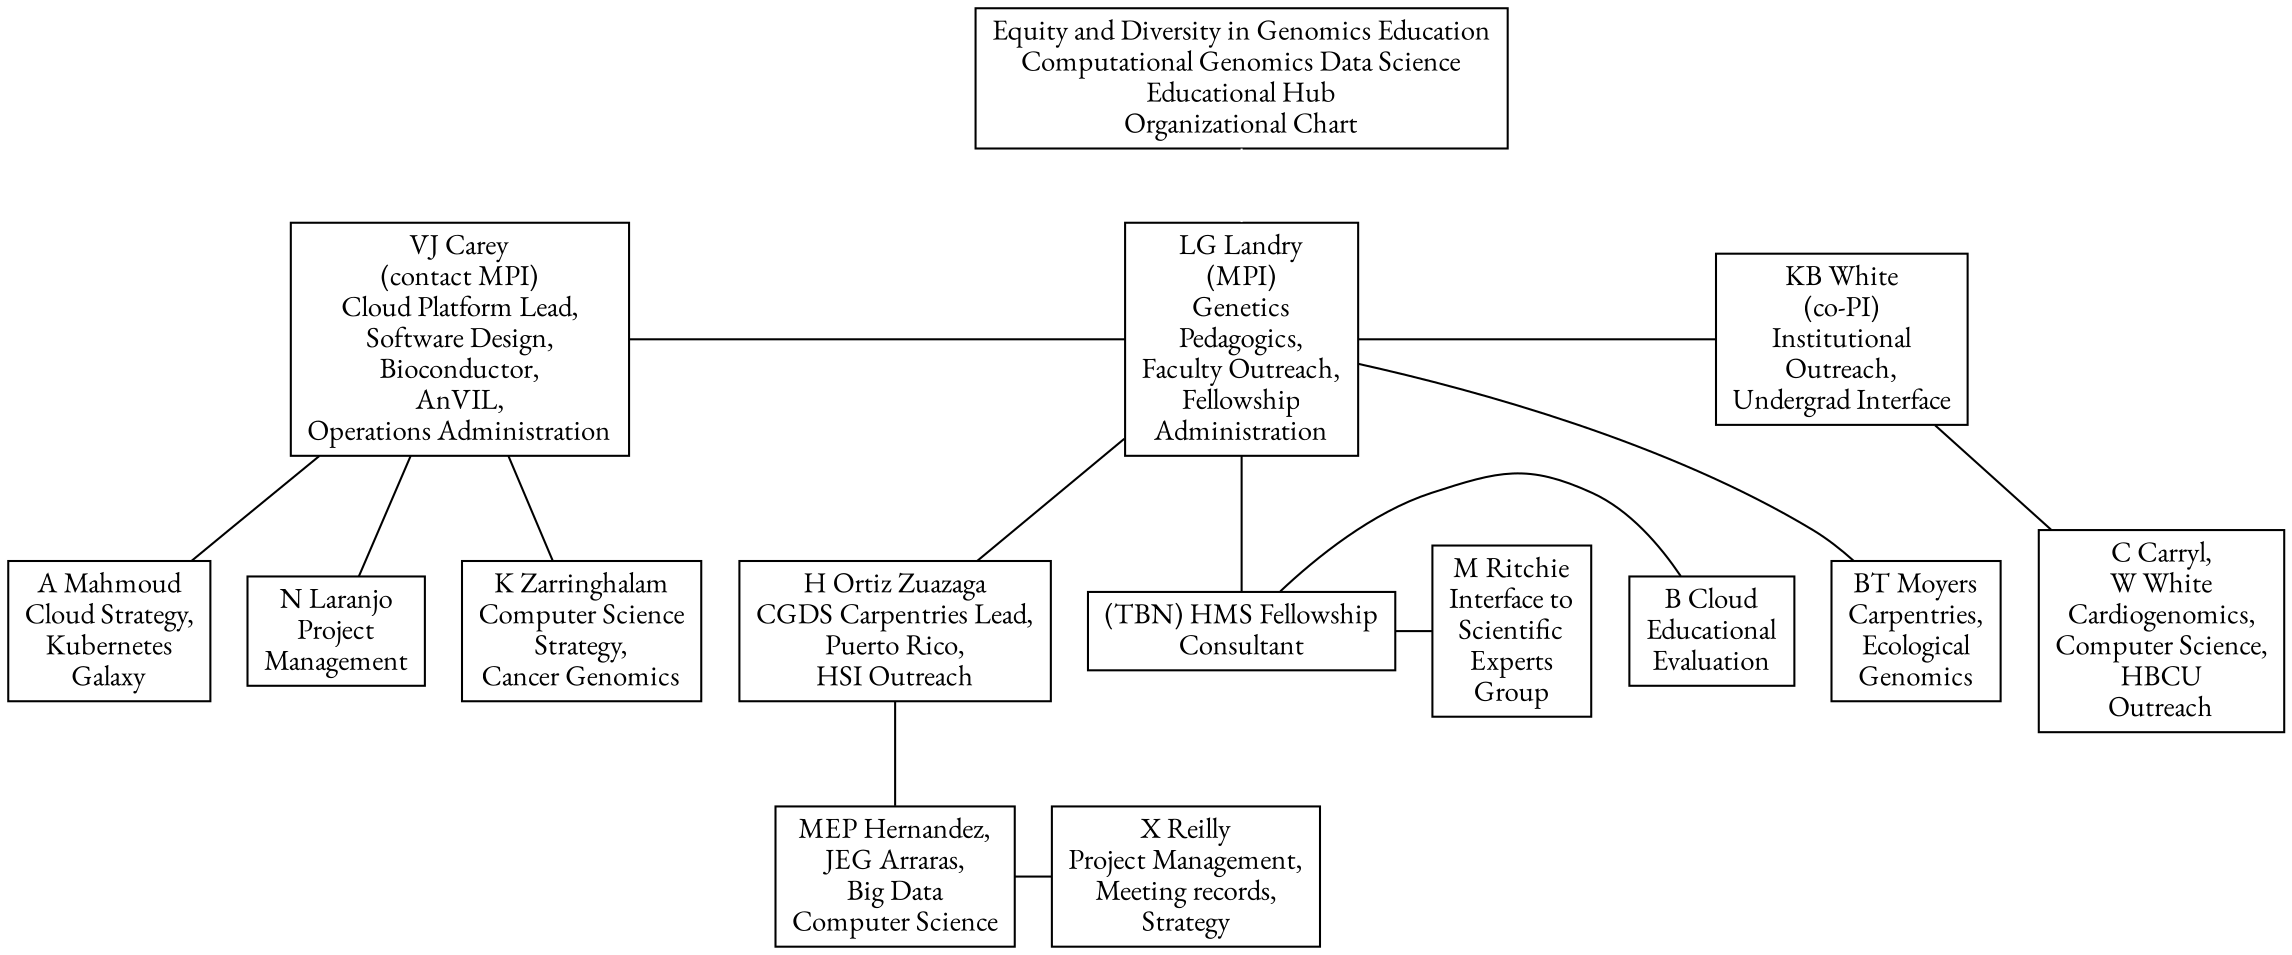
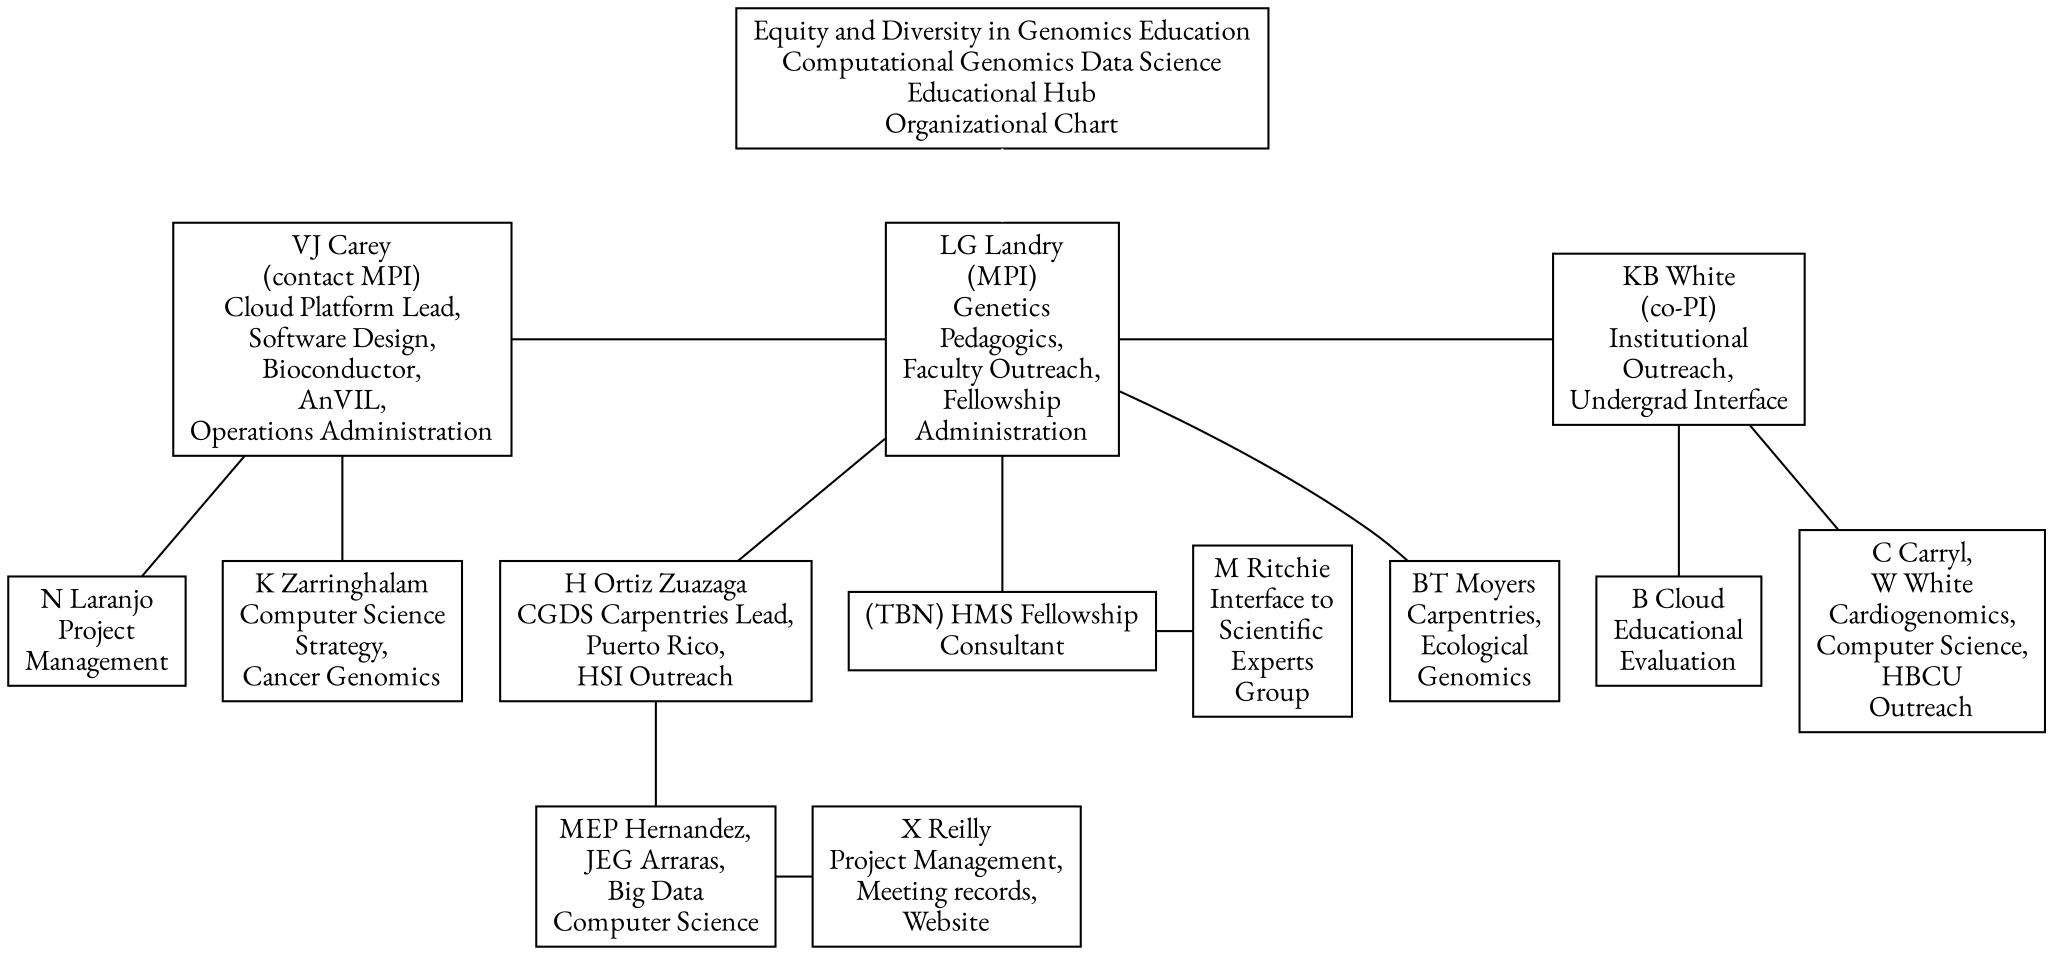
edge "(TBN) HMS Fellowship Consultant" -- "B Cloud Educational Evaluation": now "KB White (co-PI) Institutional Outreach, Undergrad Interface" -- "B Cloud Educational Evaluation"
node "A Mahmoud Cloud Strategy, Kubernetes Galaxy": removed
node "X Reilly Project Management, Meeting records, Strategy": label "X Reilly Project Management, Meeting records, Strategy" -> "X Reilly Project Management, Meeting records, Website"
